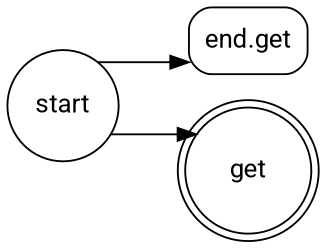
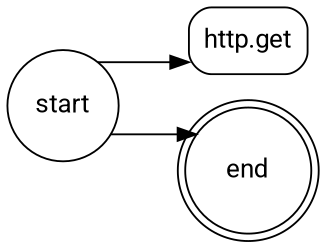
node "end.get": label "end.get" -> "http.get"
node "get": label "get" -> "end"
